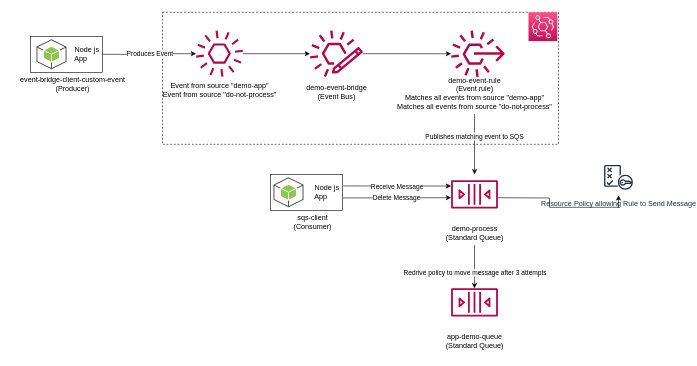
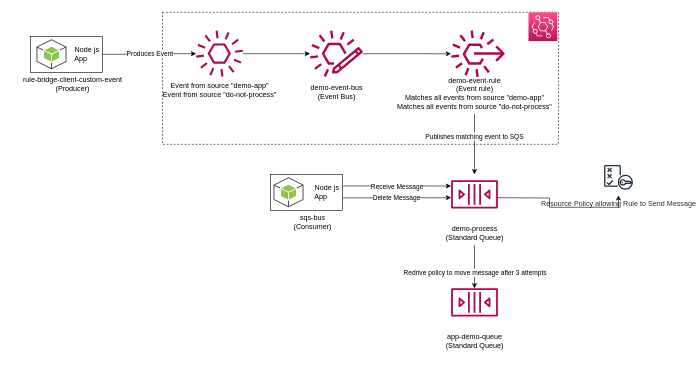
node "event-bridge-client-custom-event (Producer)": label "event-bridge-client-custom-event (Producer)" -> "rule-bridge-client-custom-event (Producer)"
node "demo-event-bridge (Event Bus)": label "demo-event-bridge (Event Bus)" -> "demo-event-bus (Event Bus)"
node "sqs-client (Consumer)": label "sqs-client (Consumer)" -> "sqs-bus (Consumer)"
